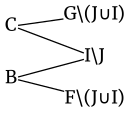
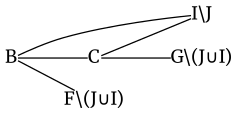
edge "B" -- "C": added
